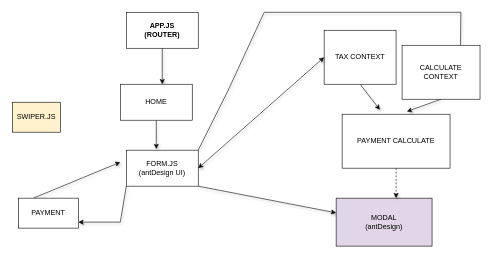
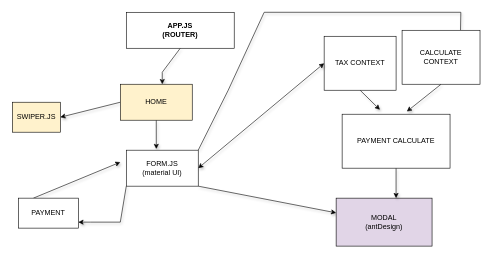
node "APP.JS (ROUTER)": size 72x36 -> 108x36
node "TAX CONTEXT": moved (360, 57) -> (360, 63)
node "CALCULATE CONTEXT": moved (441, 72) -> (441, 57)
node "HOME": fillcolor #ffffff -> #fff2cc
edge "HOME" -> "SWIPER.JS": added
node "FORM.JS (antDesign UI)": label "FORM.JS (antDesign UI)" -> "FORM.JS (material UI)"
edge "PAYMENT CALCULATE" -> "MODAL (antDesign)": style dashed -> solid
